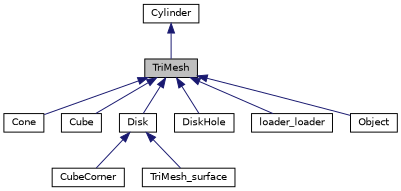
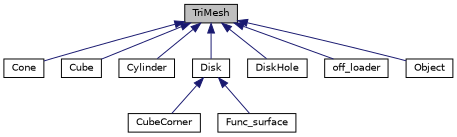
edge "TriMesh" -> "Cylinder": reversed
node "loader_loader": label "loader_loader" -> "off_loader"
node "TriMesh_surface": label "TriMesh_surface" -> "Func_surface"
